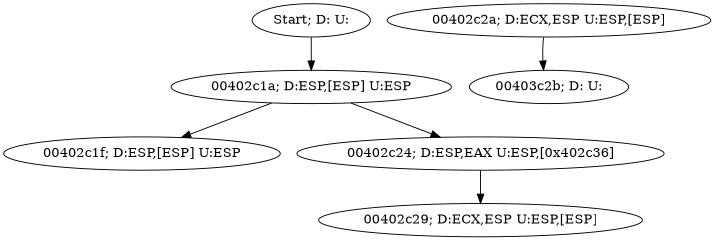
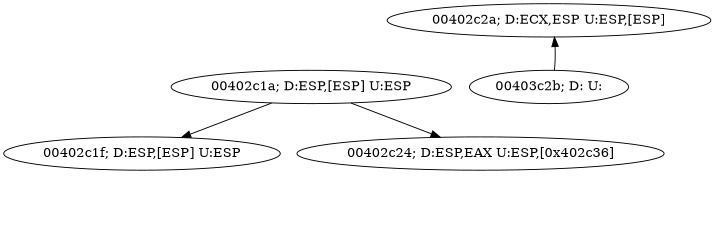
node "Start; D: U:": removed
edge "00402c2a; D:ECX,ESP U:ESP,[ESP]" -> "00403c2b; D: U:": reversed
node "00402c29; D:ECX,ESP U:ESP,[ESP]": removed
